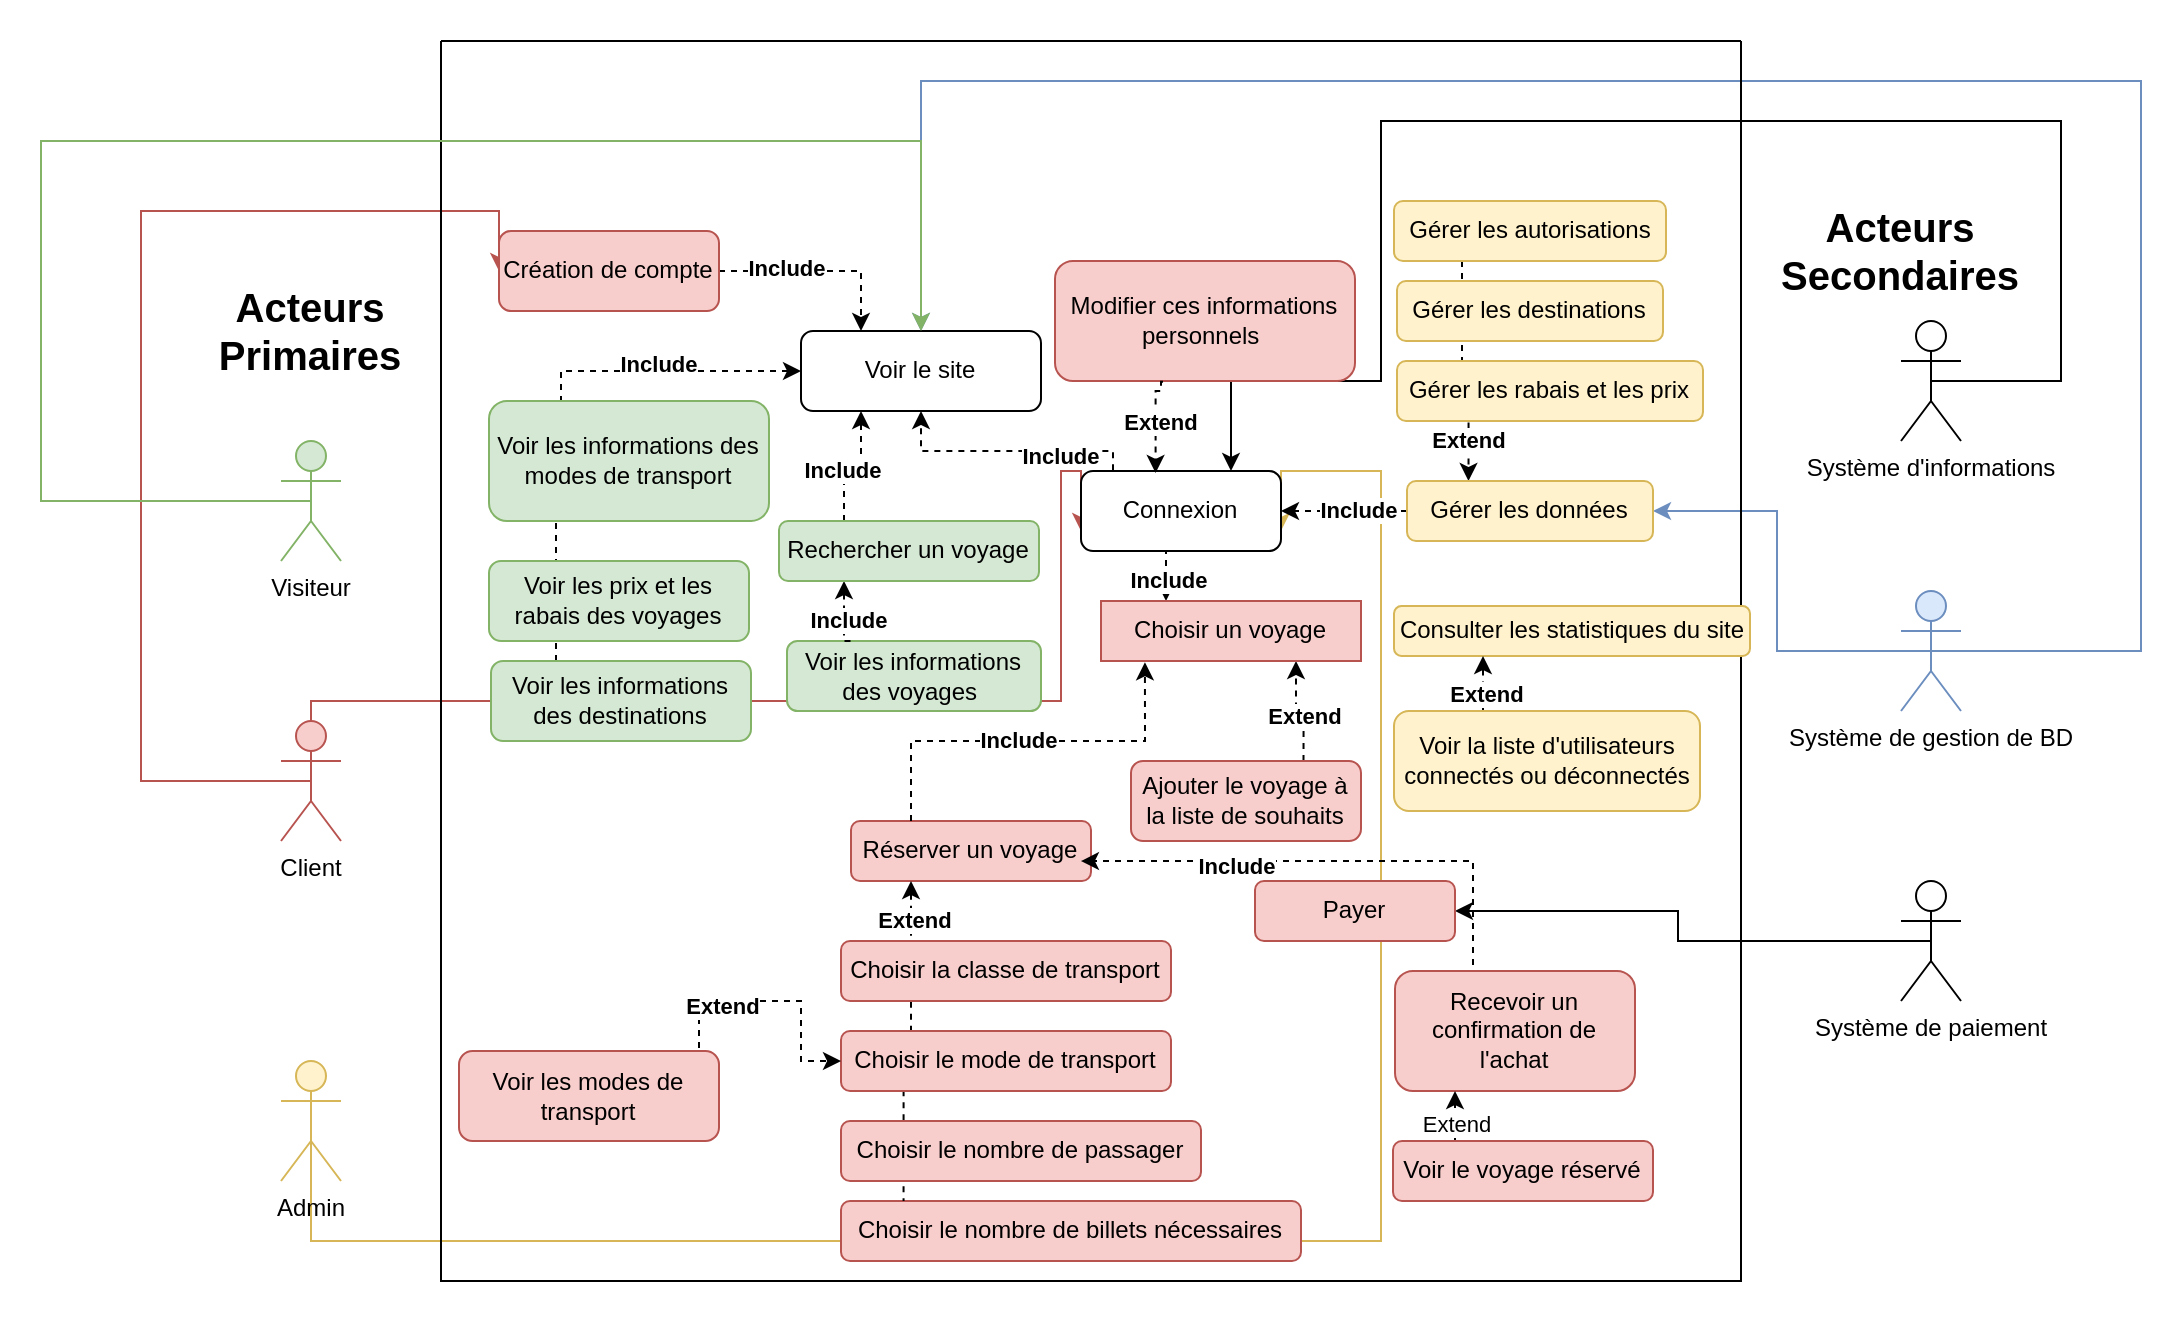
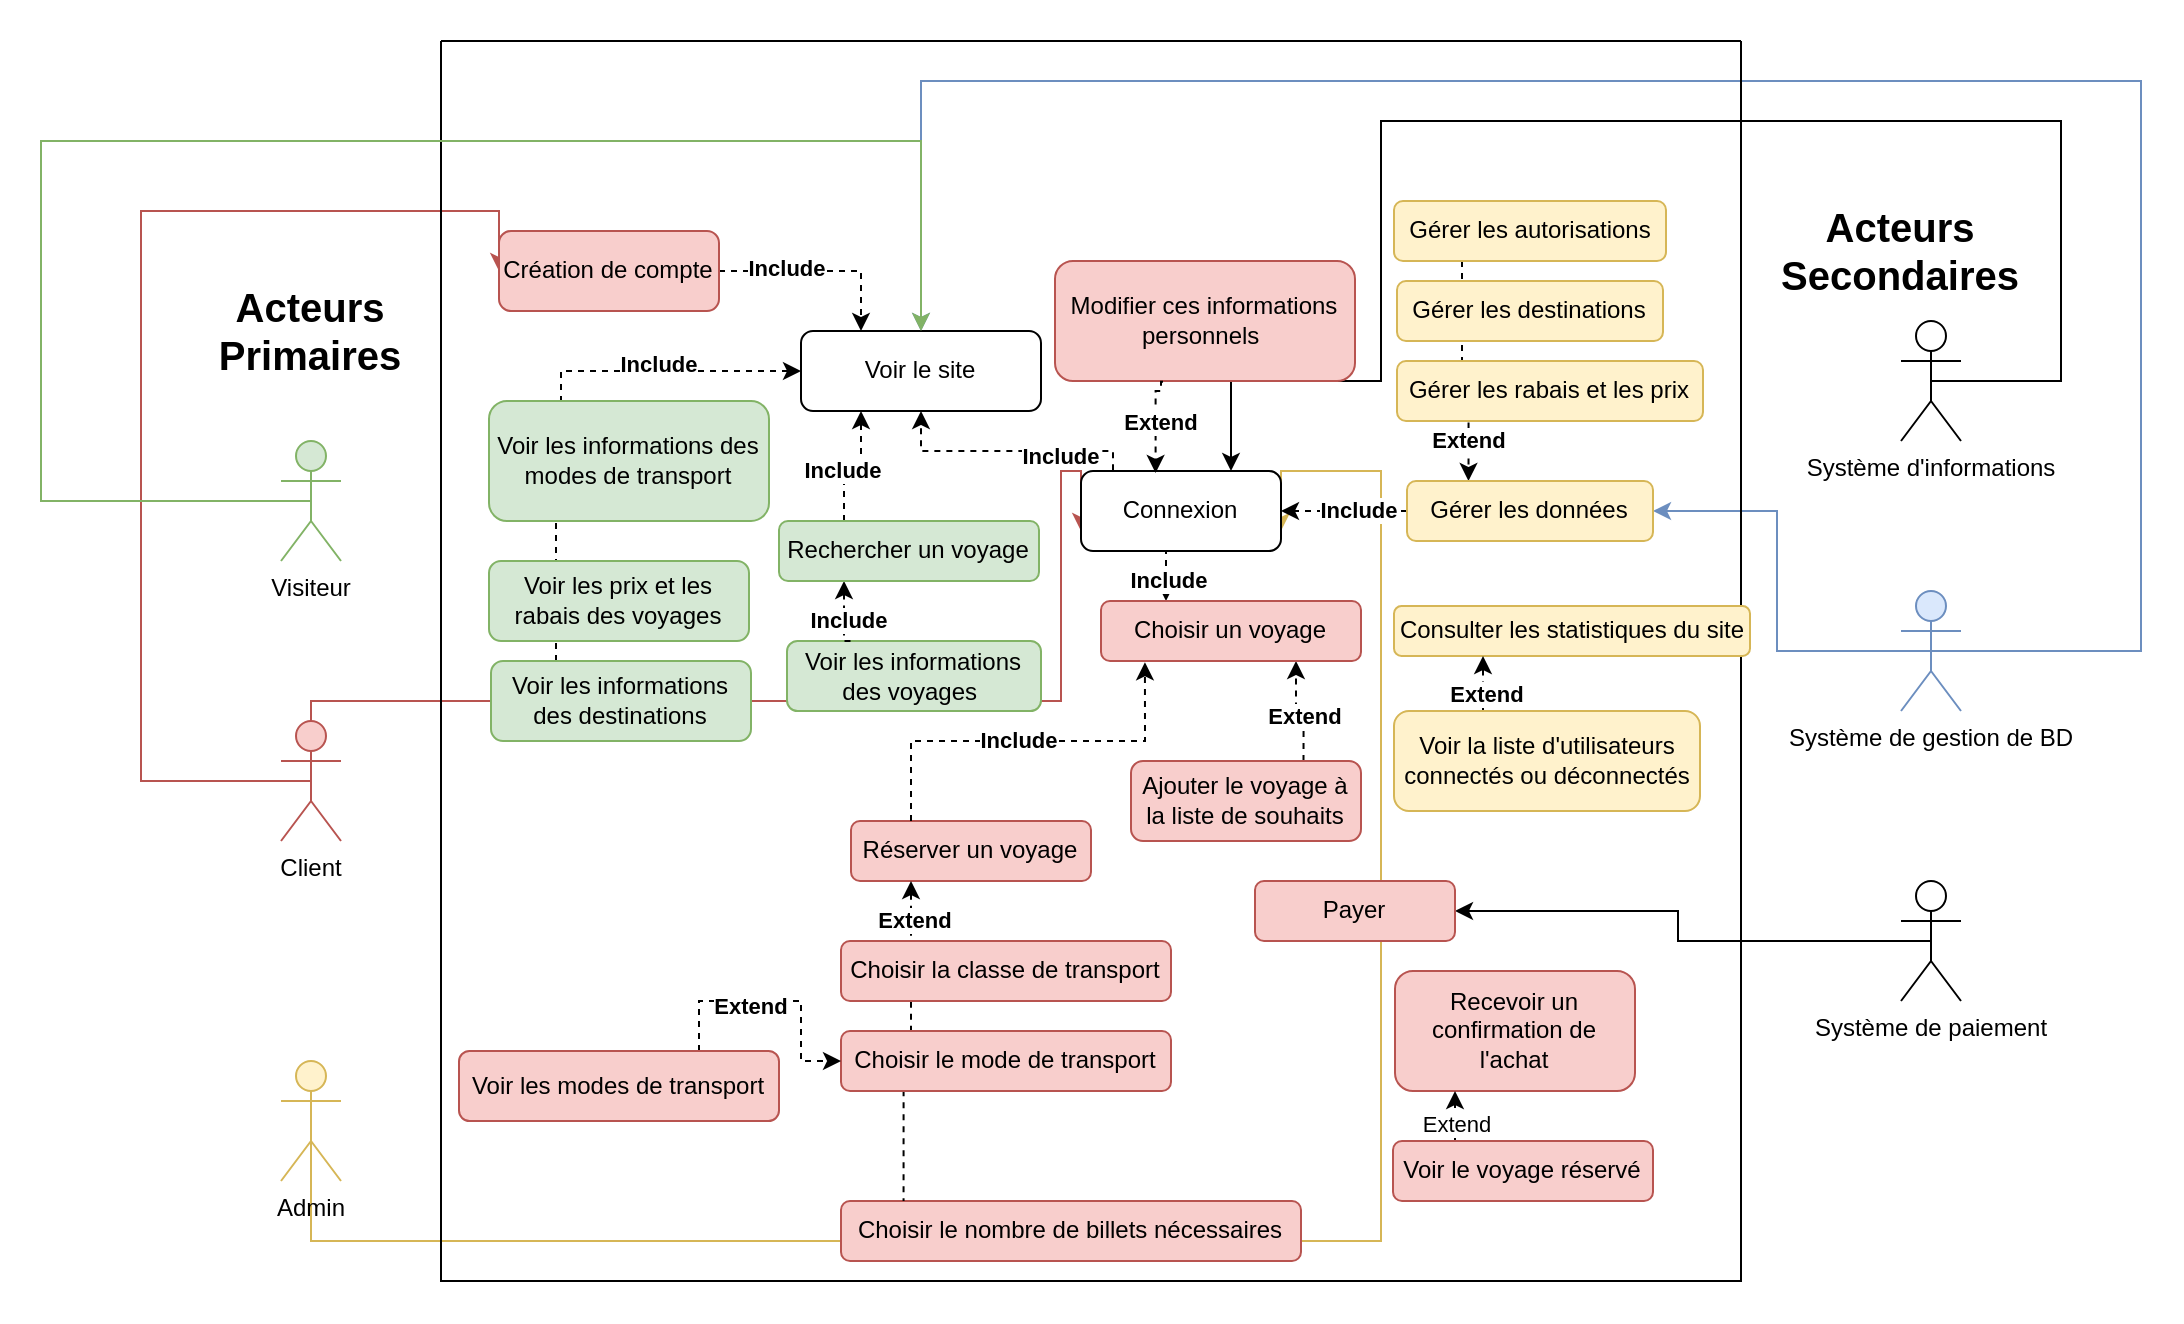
node "Choisir un voyage": shape rectangle -> rounded rectangle
edge "Recevoir un confirmation de l'achat" -> "Réserver un voyage": removed, label "Include"
node "Voir les modes de transport": size 260x90 -> 320x70
node "Choisir le nombre de passager": removed
